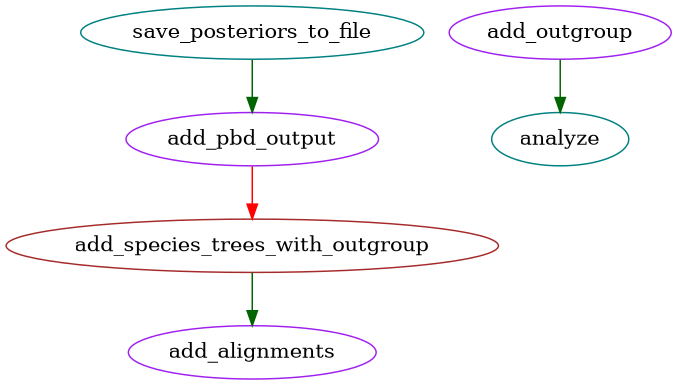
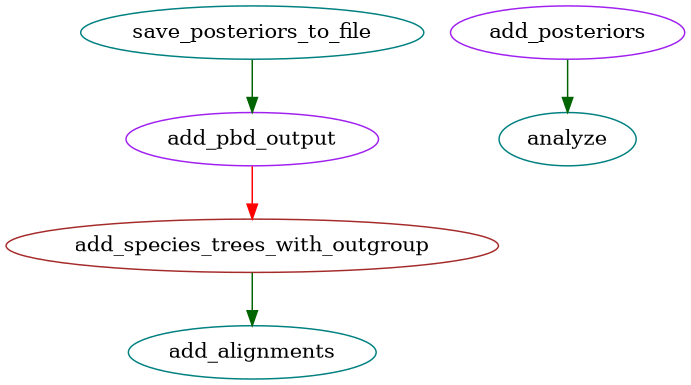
node "add_outgroup": label "add_outgroup" -> "add_posteriors"
node "add_alignments": color purple -> teal
